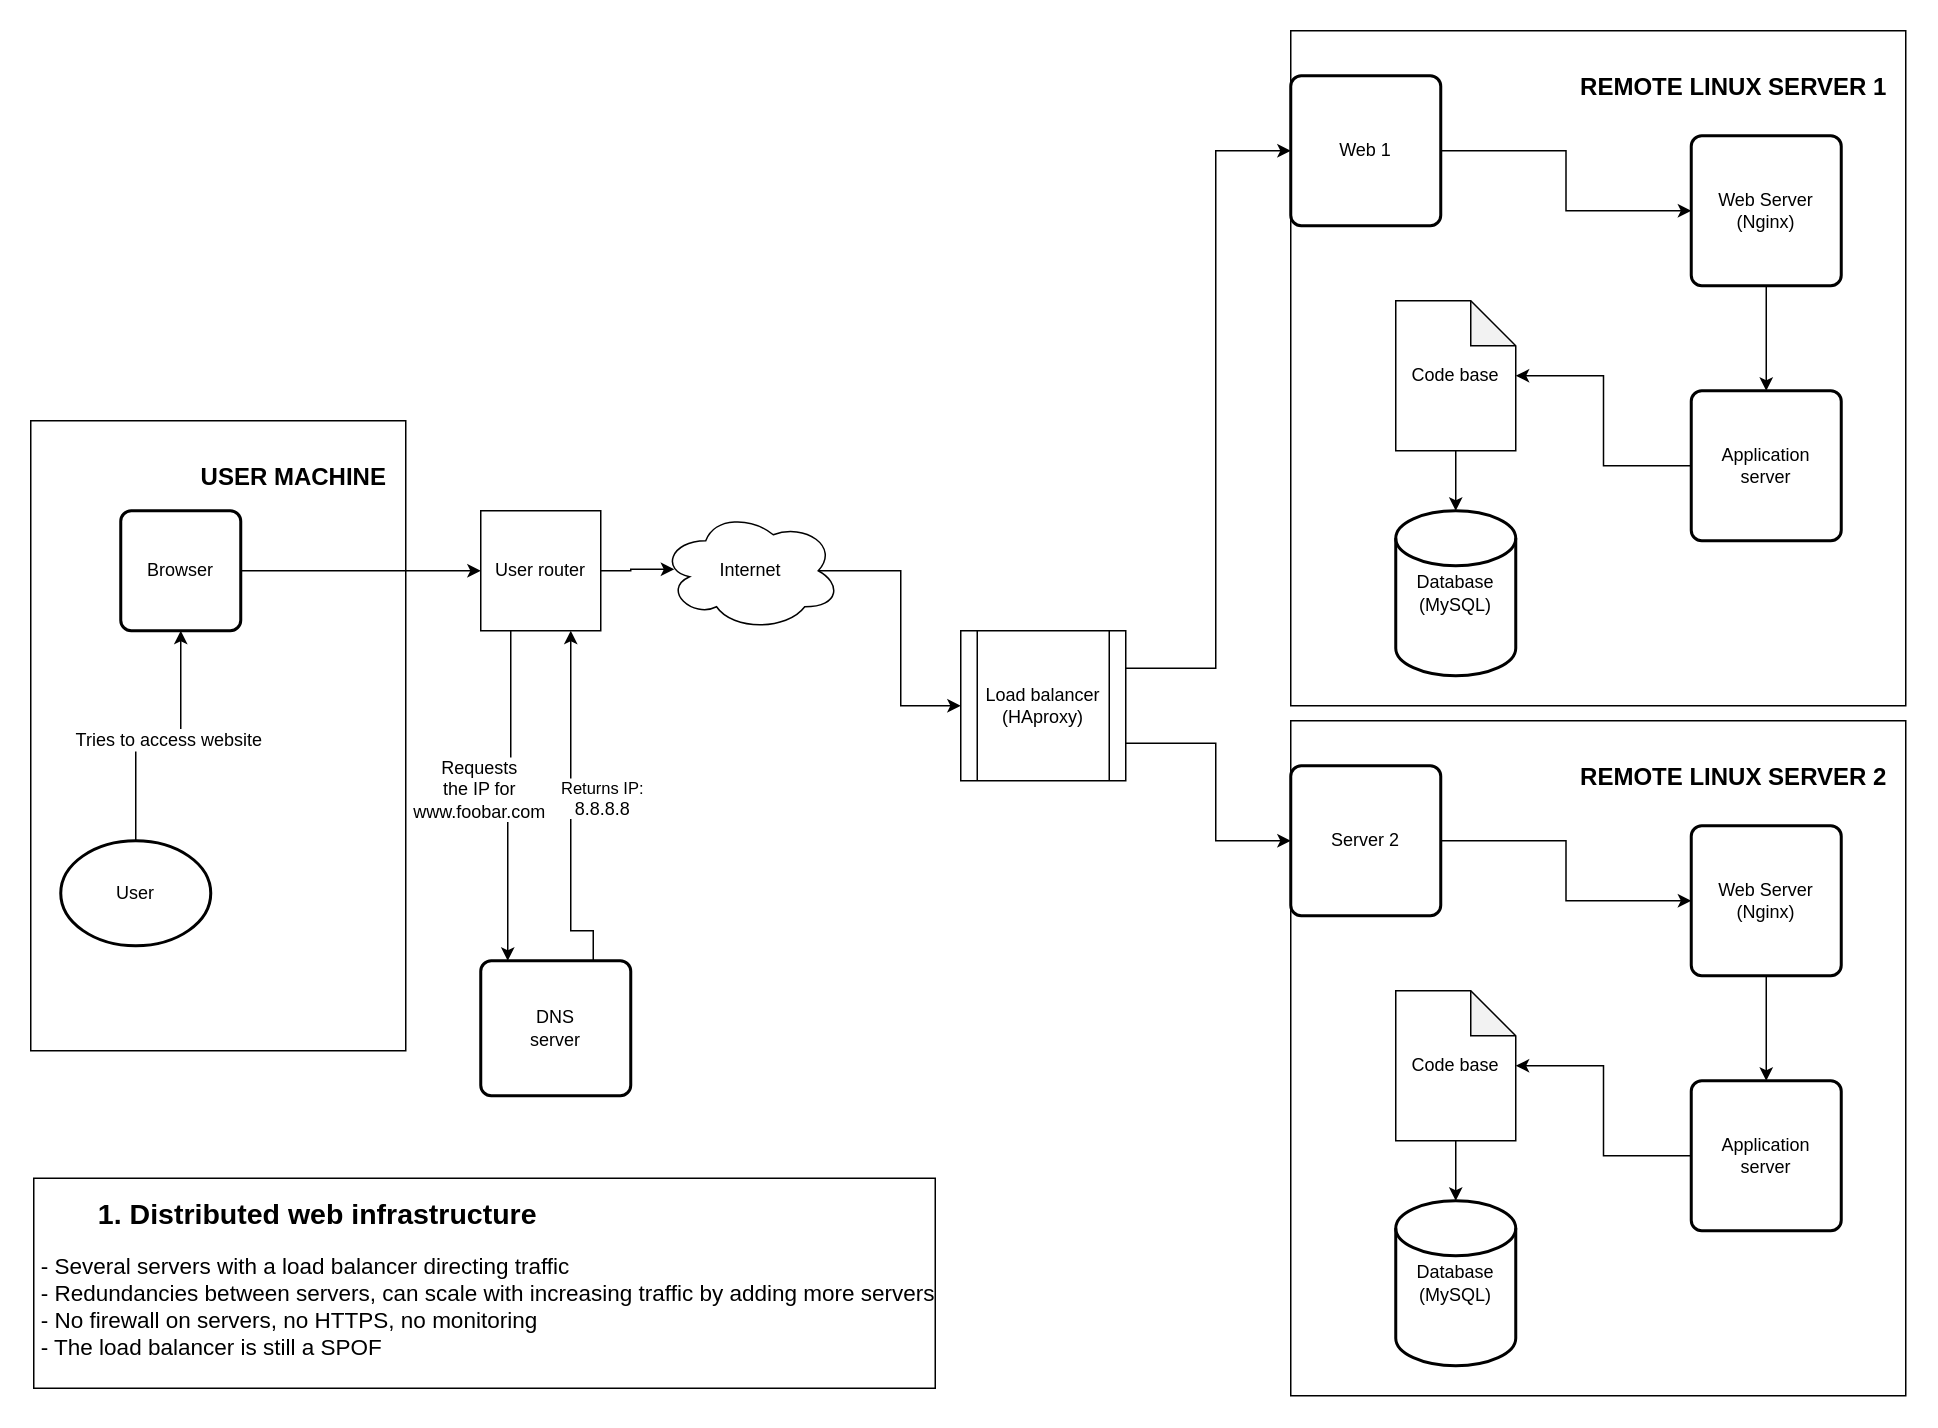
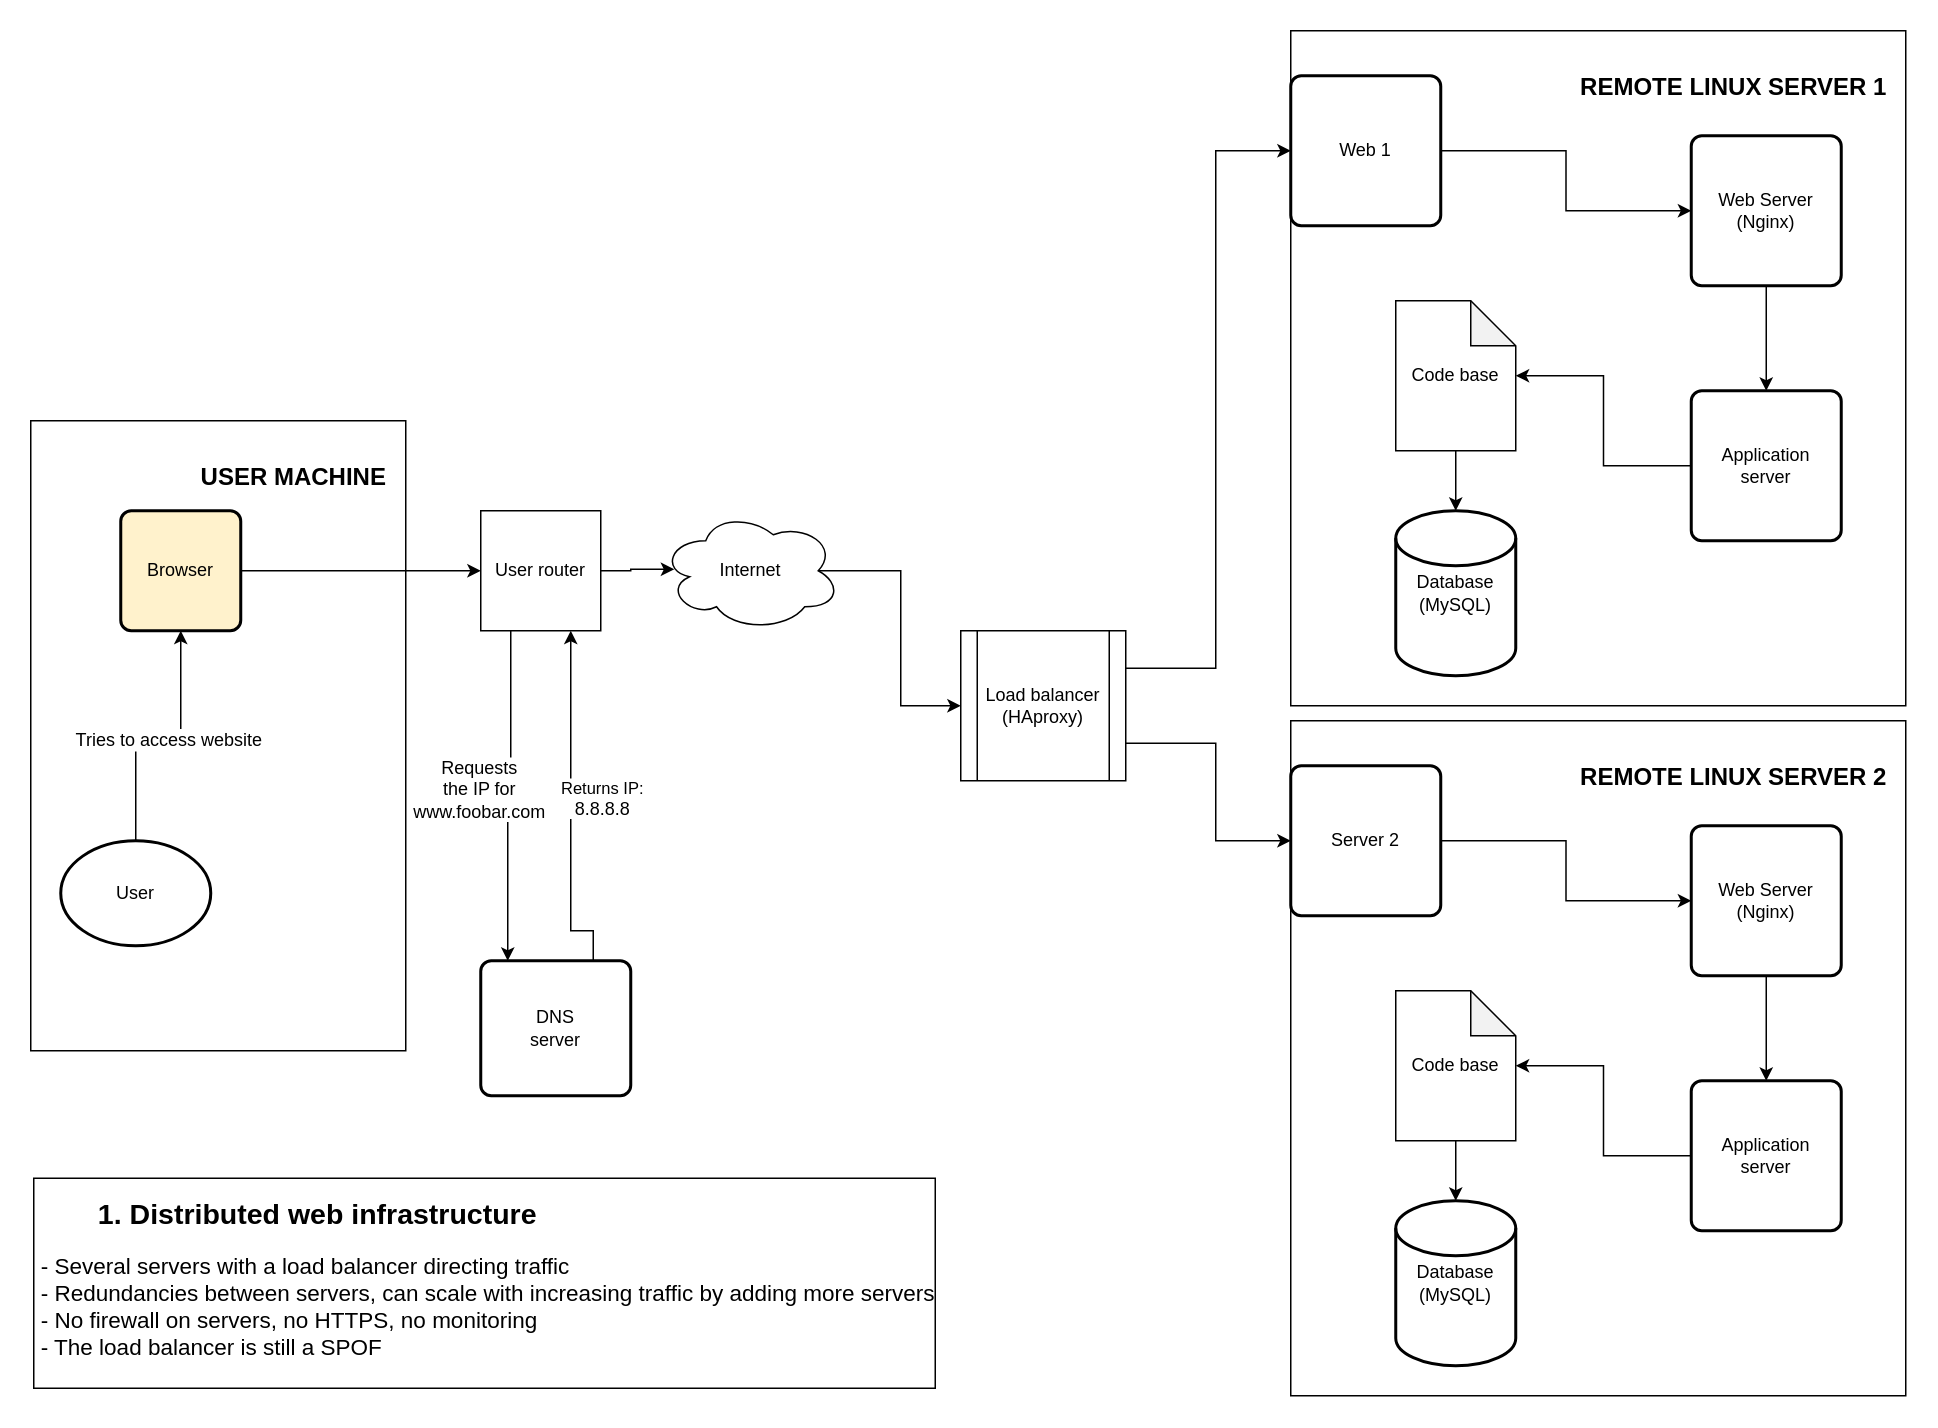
node "Browser": fillcolor #ffffff -> #fff2cc
